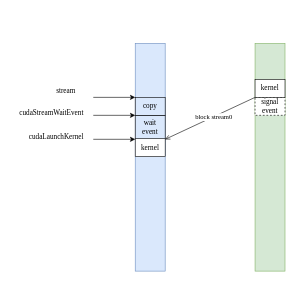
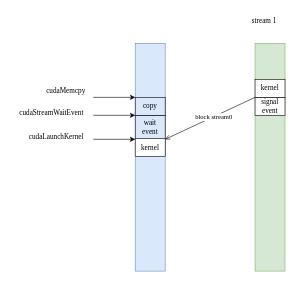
node "stream 1": added
node "stream": label "stream" -> "cudaMemcpy"
node "signal event": style dashed -> solid
